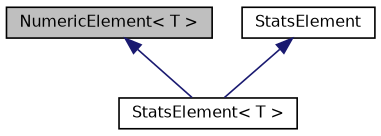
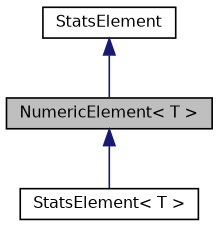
edge "StatsElement< T >" -> "StatsElement": now "NumericElement< T >" -> "StatsElement"
